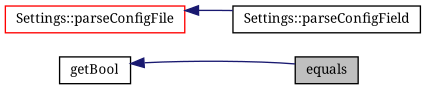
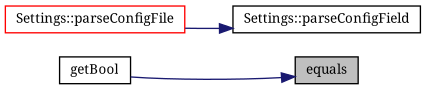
edge "Settings::parseConfigField" -> "Settings::parseConfigFile": reversed
edge "equals" -> "getBool": reversed
